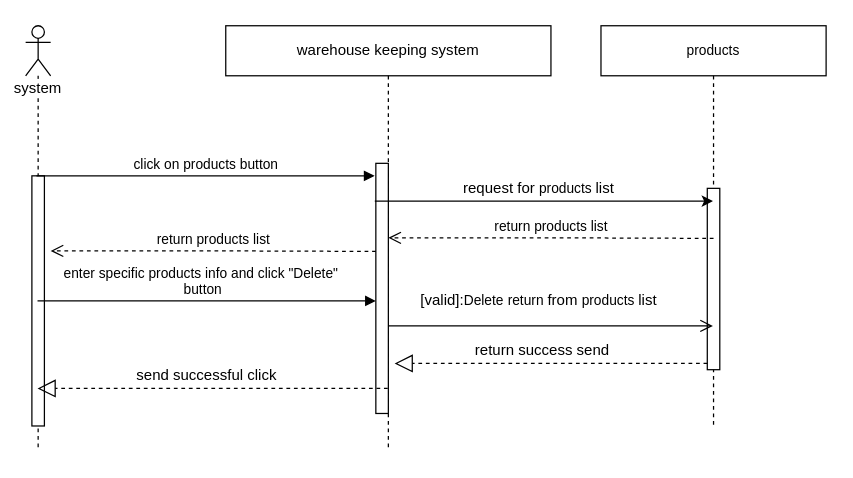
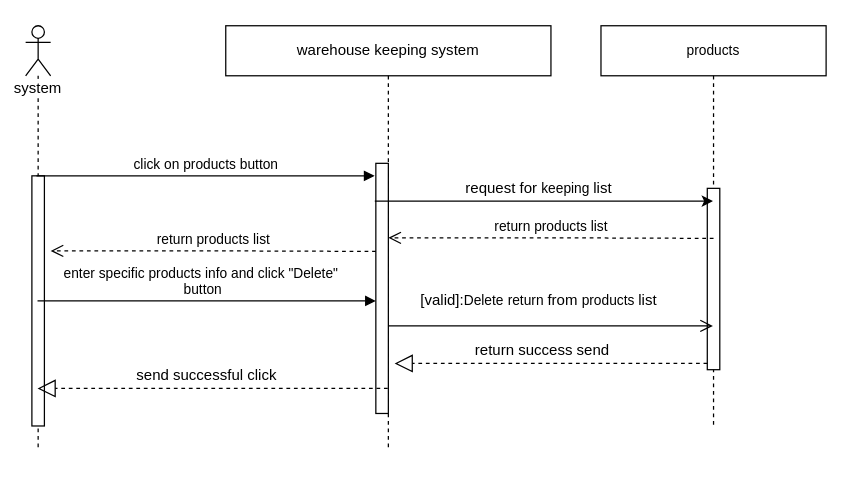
node "request for products list": label "request for products list" -> "request for keeping list"
